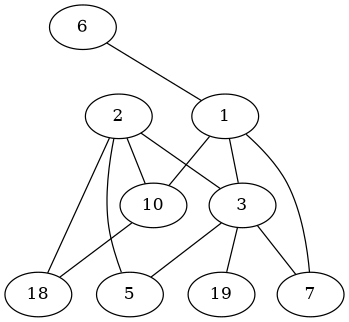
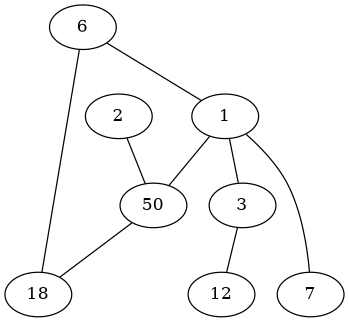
edge "2" -- "3": removed
edge "2" -- "18": now "6" -- "18"
node "10": label "10" -> "50"
edge "3" -- "7": removed
node "5": removed
node "19": label "19" -> "12"
